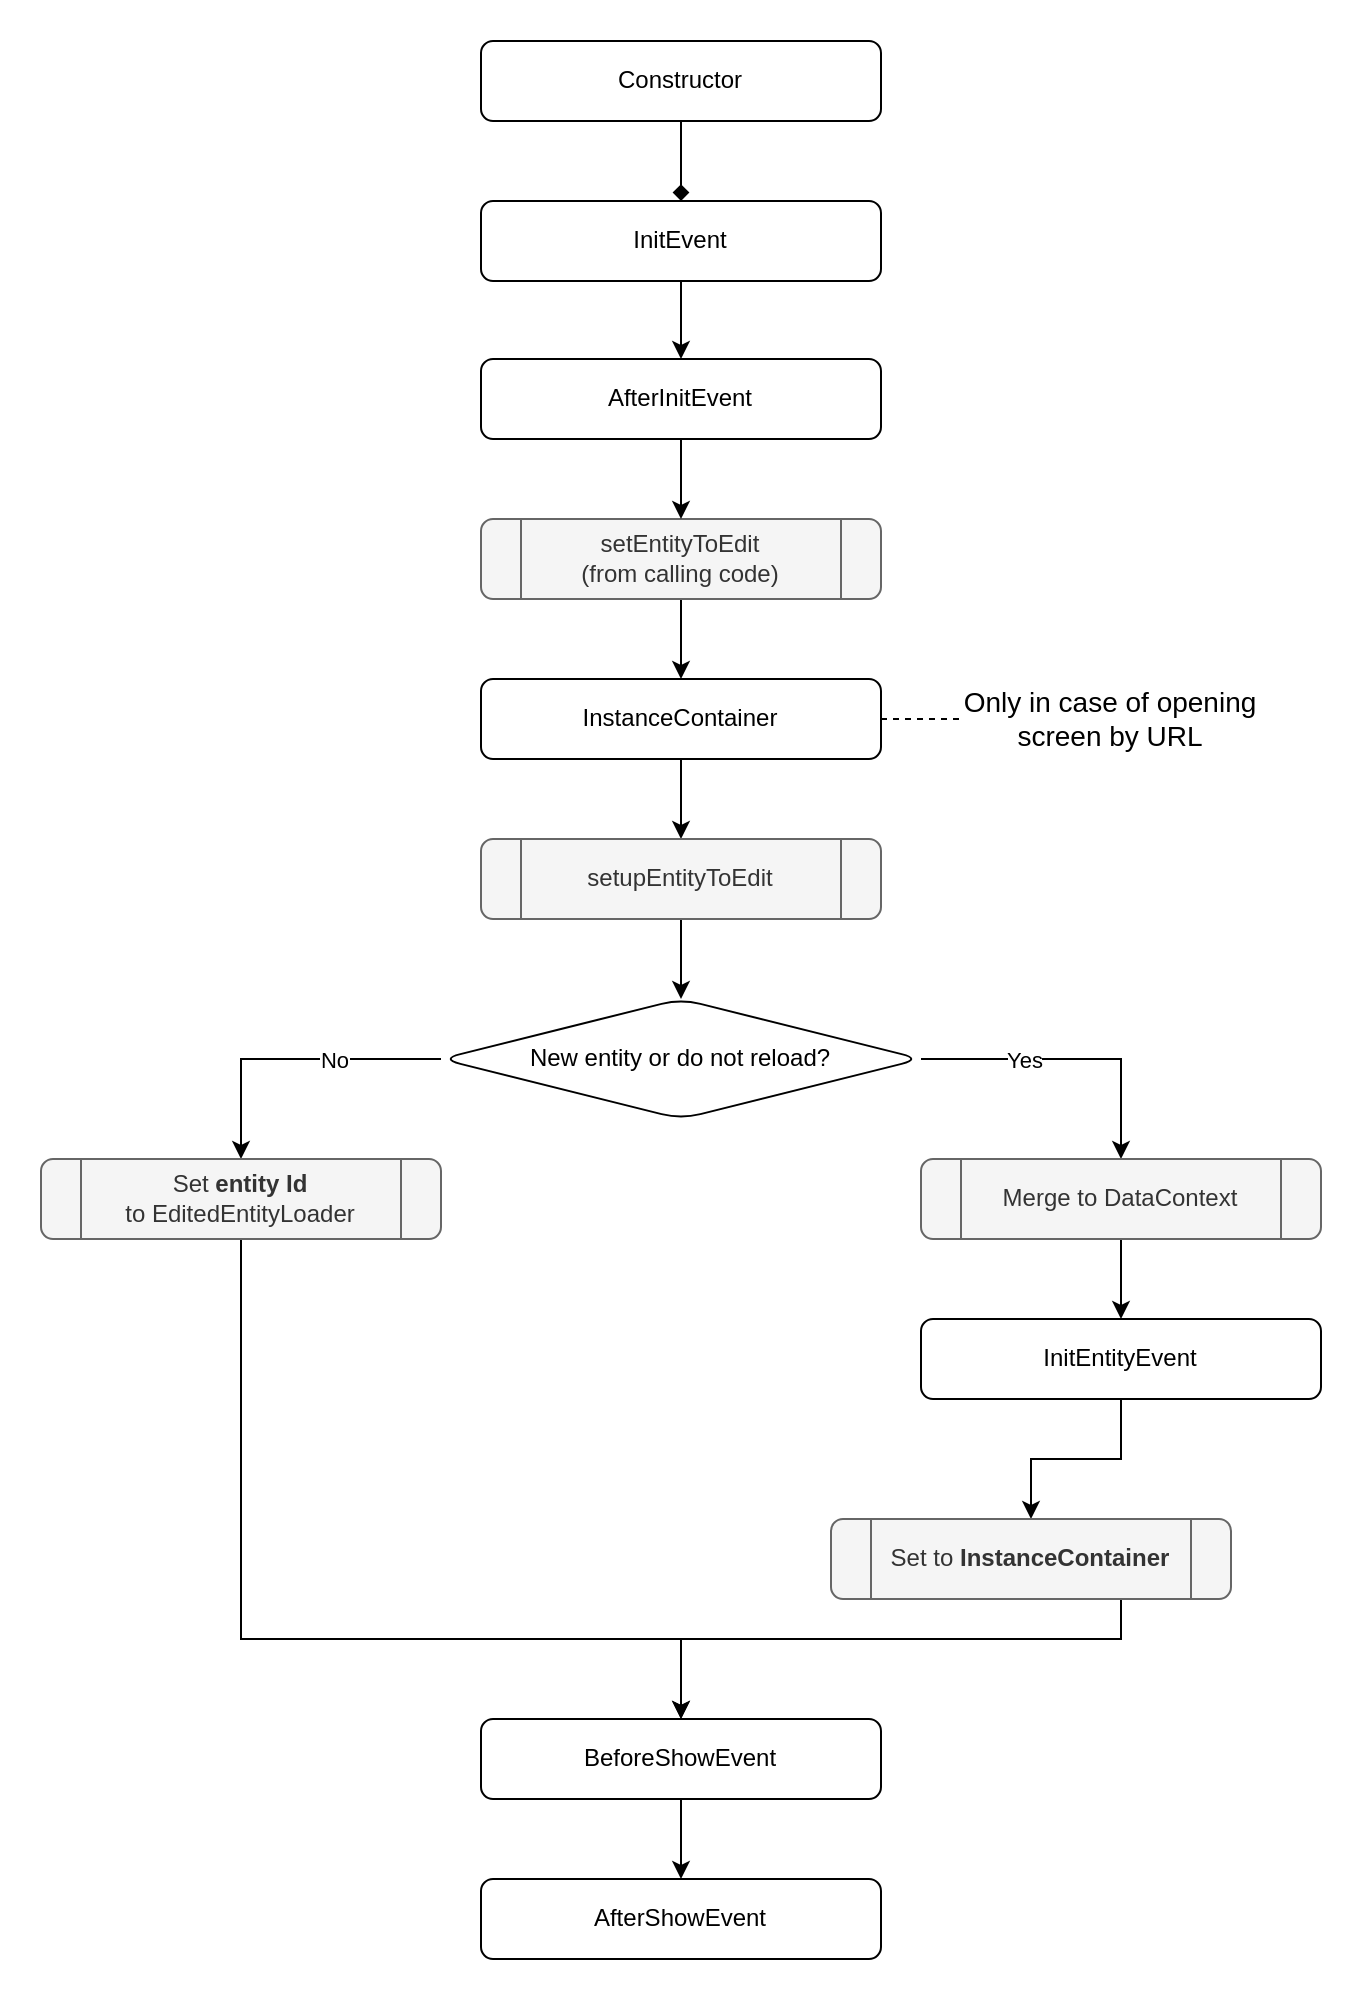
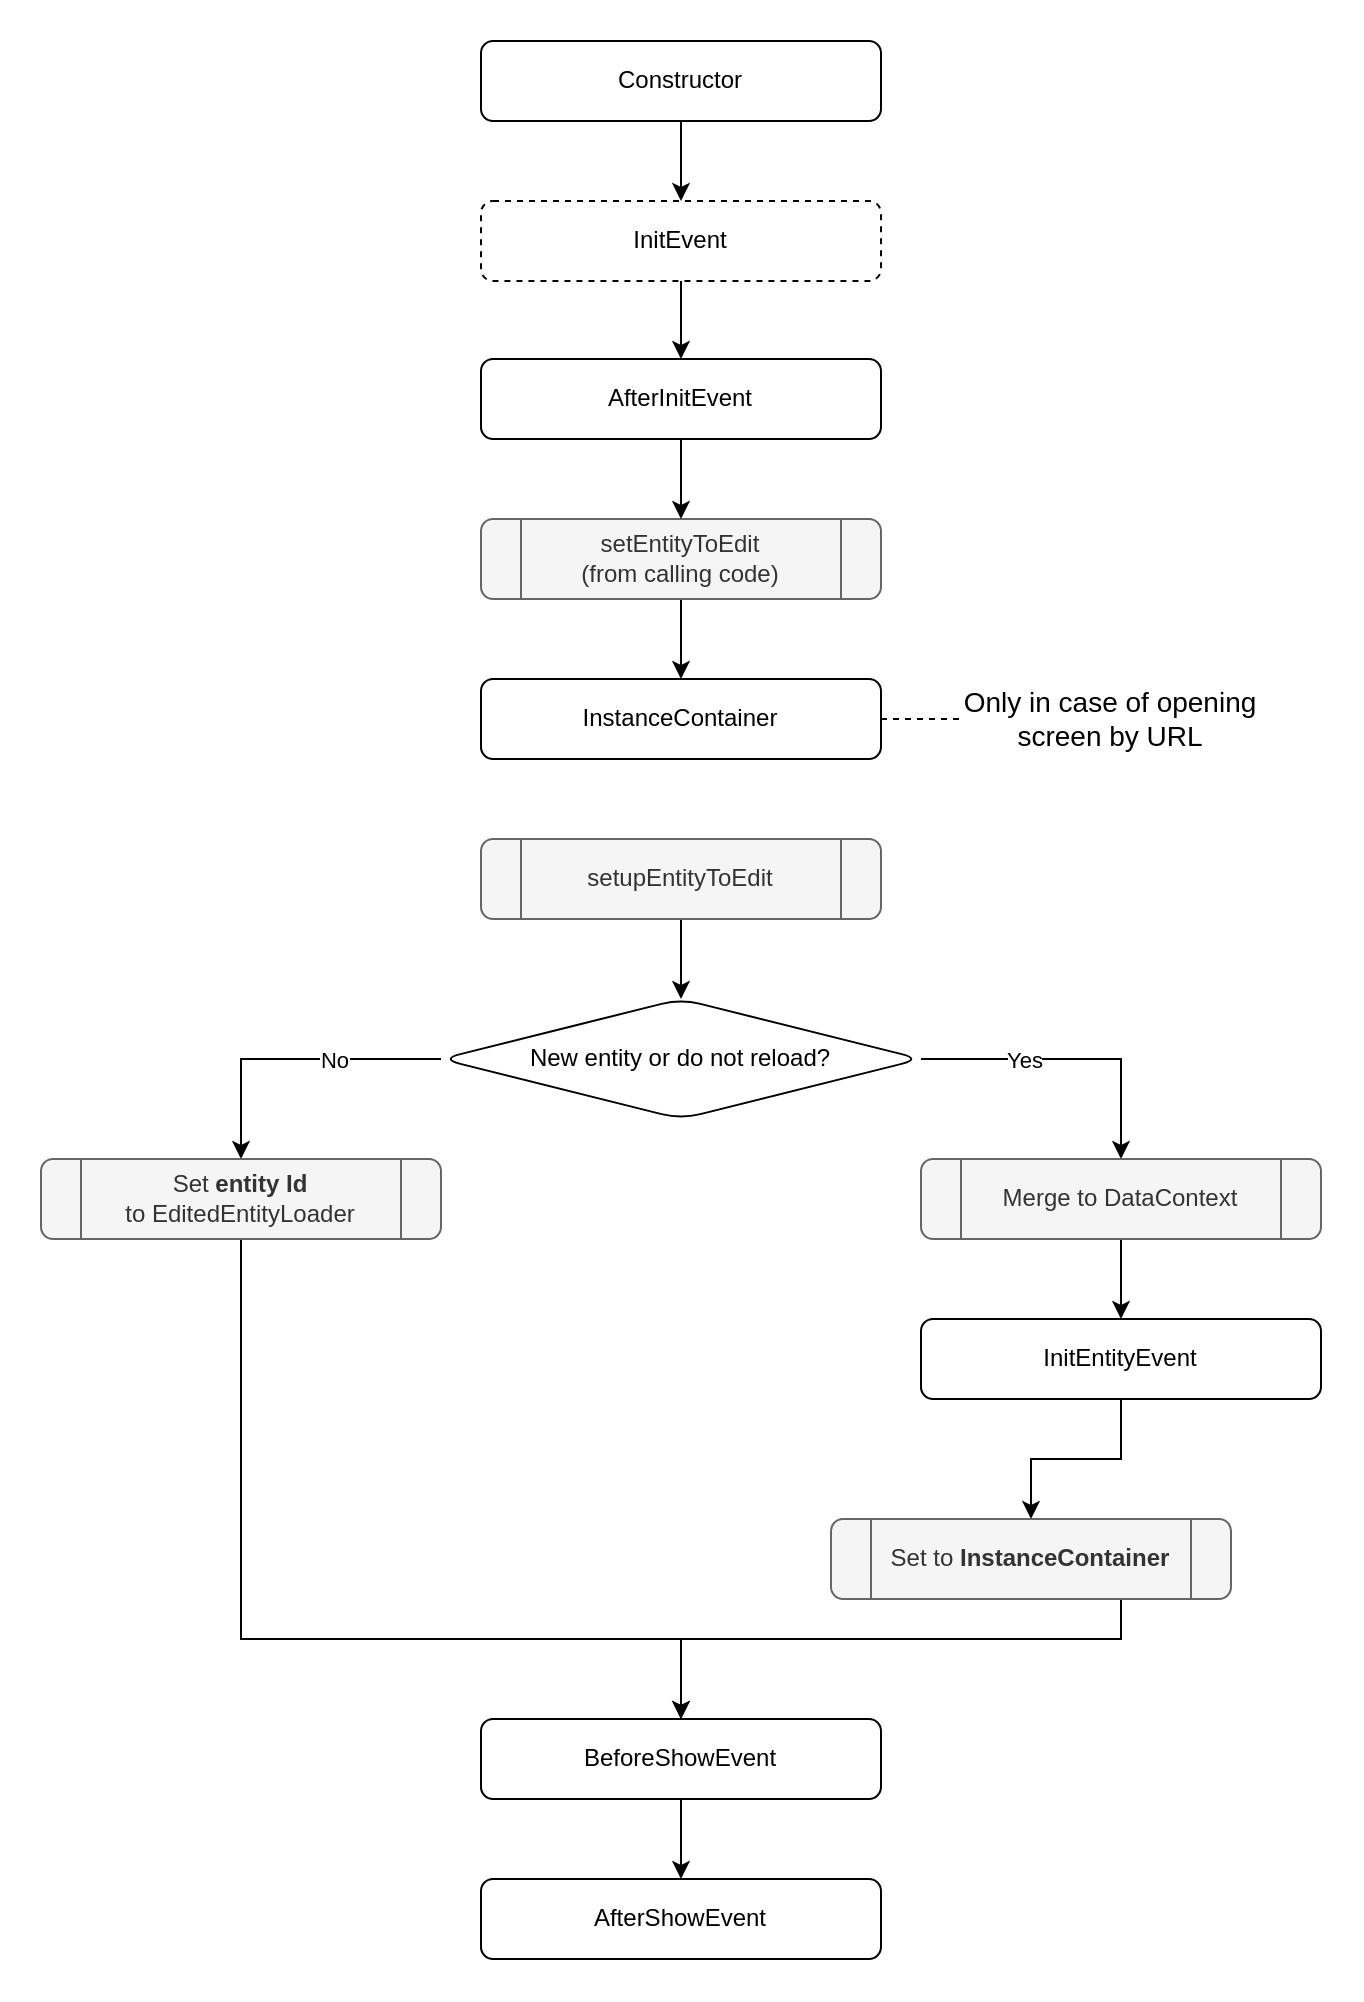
edge "Constructor" -> "InitEvent": arrowhead diamond -> classic
node "InitEvent": style solid -> dashed
edge "InstanceContainer" -> "setupEntityToEdit": removed
